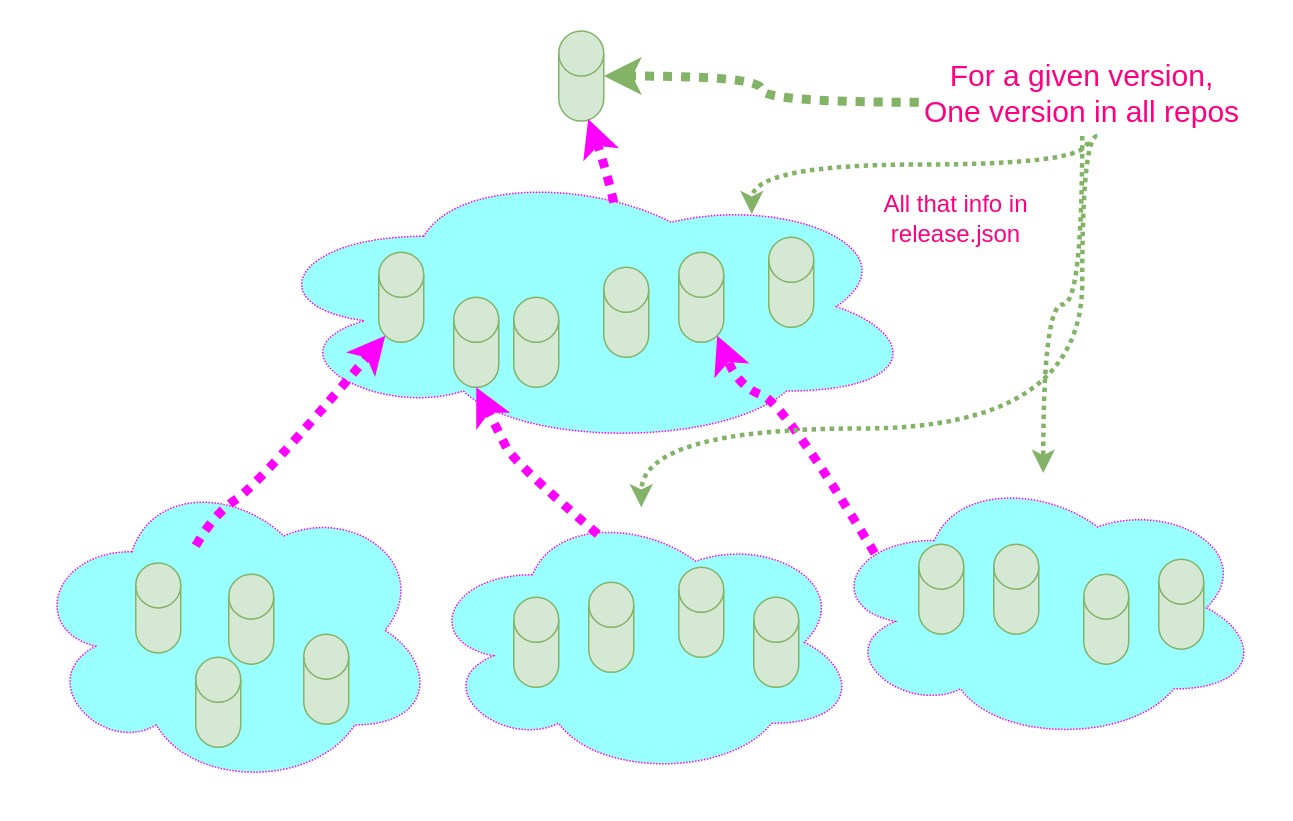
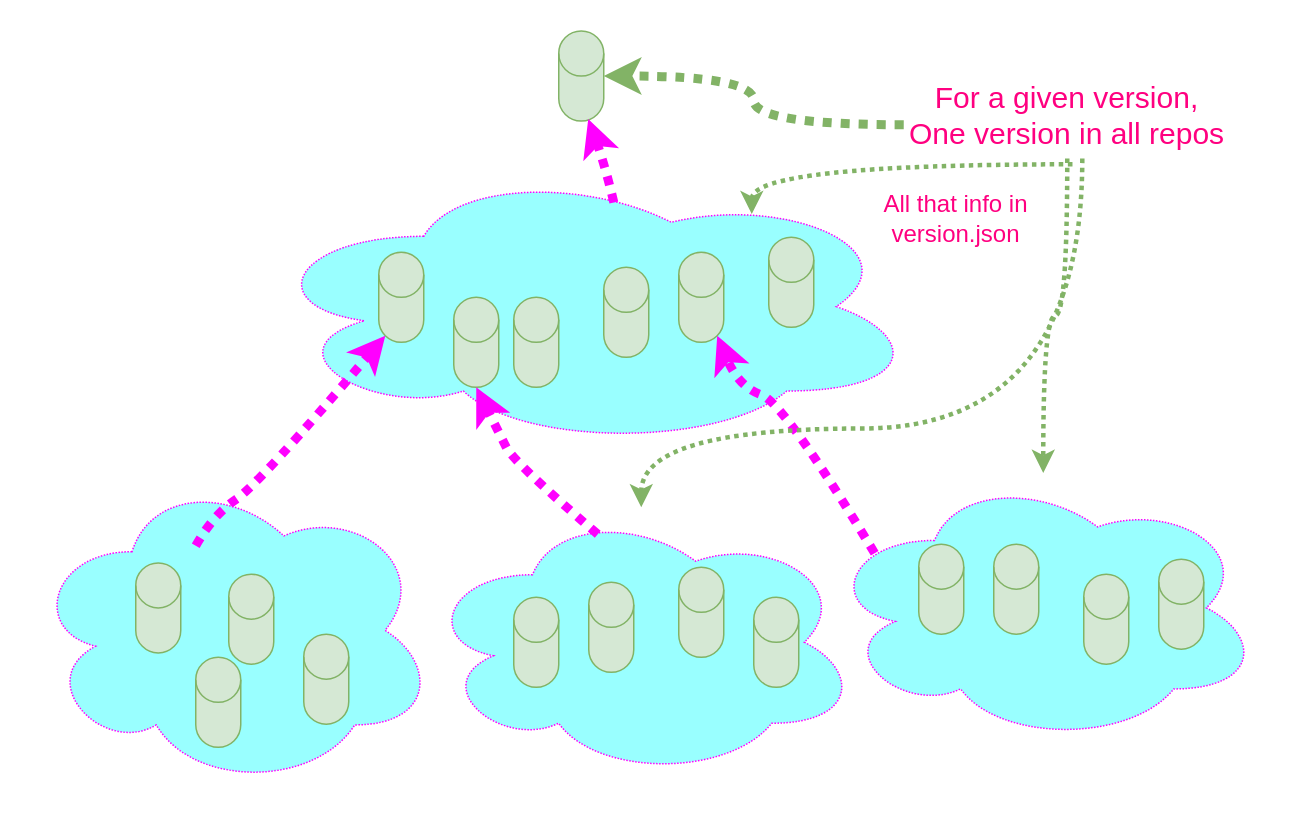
node "For a given version, One version in all repos": moved (1082, 102) -> (1067, 125)
node "All that info in release.json": label "All that info in release.json" -> "All that info in version.json"
